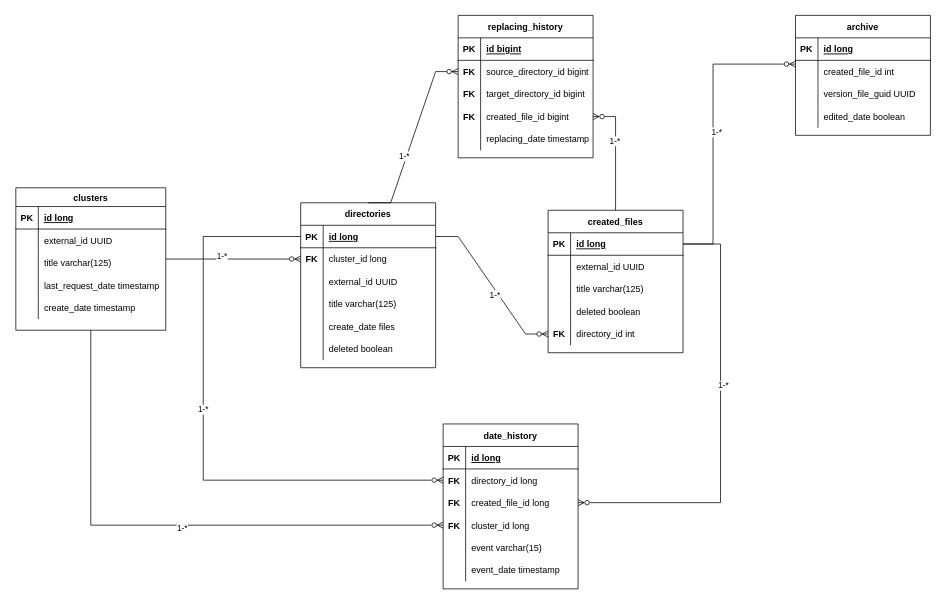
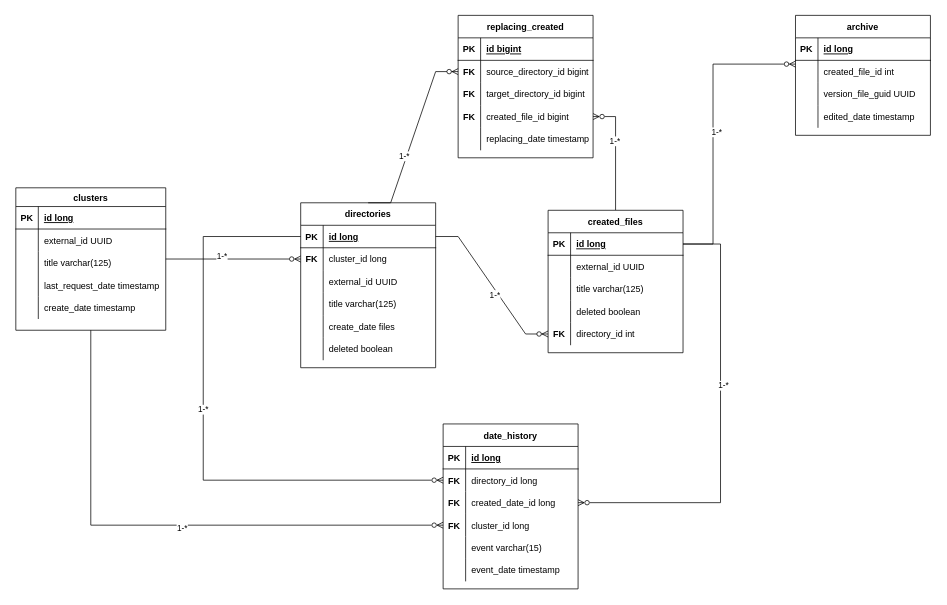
node "replacing_history": label "replacing_history" -> "replacing_created"
node "edited_date boolean": label "edited_date boolean" -> "edited_date timestamp"
node "created_file_id long": label "created_file_id long" -> "created_date_id long"
